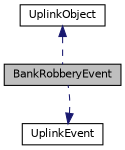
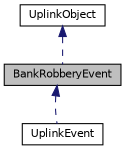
edge "BankRobberyEvent" -> "UplinkEvent": reversed
